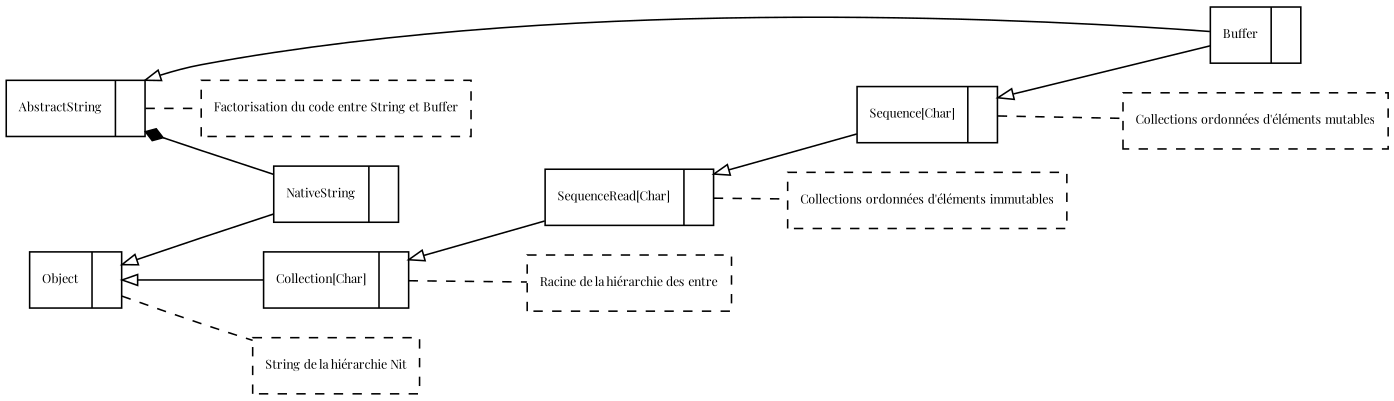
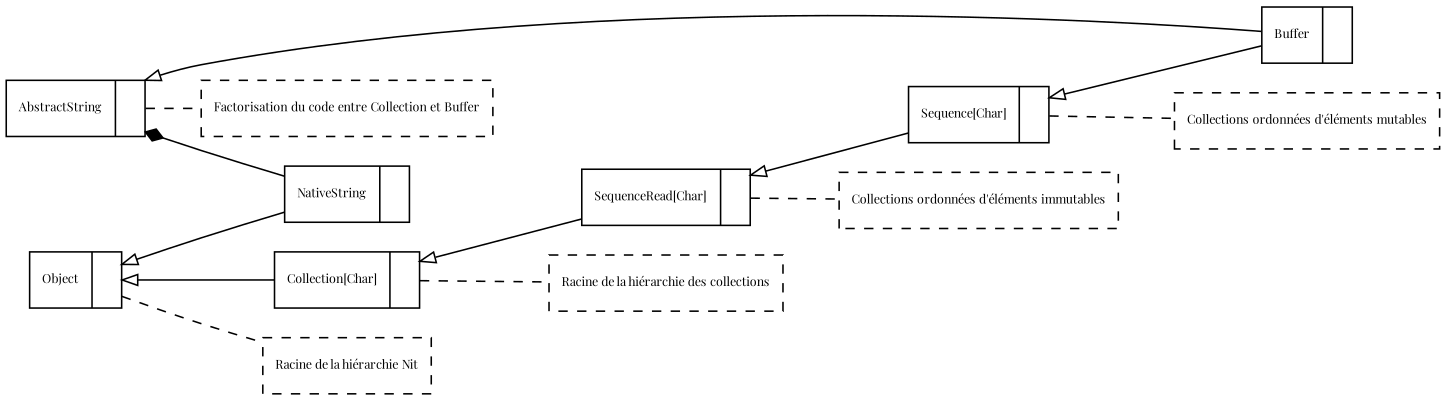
node "Factorisation du code entre String et Buffer": label "Factorisation du code entre String et Buffer" -> "Factorisation du code entre Collection et Buffer"
node "Racine de la hiérarchie des entre": label "Racine de la hiérarchie des entre" -> "Racine de la hiérarchie des collections"
node "String de la hiérarchie Nit": label "String de la hiérarchie Nit" -> "Racine de la hiérarchie Nit"
